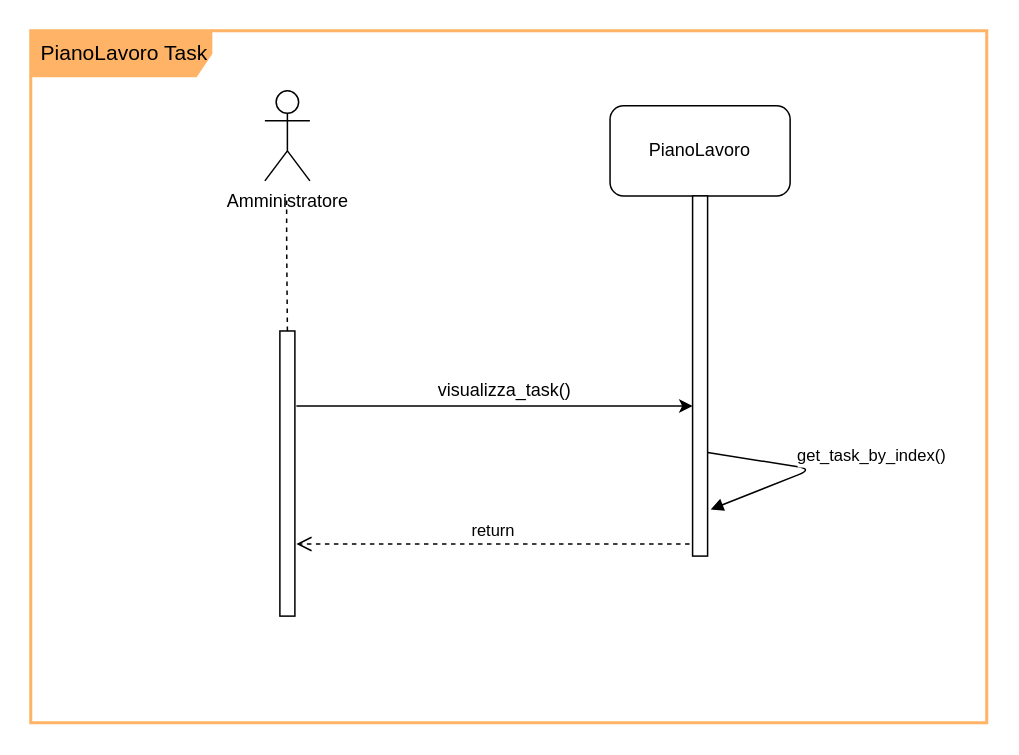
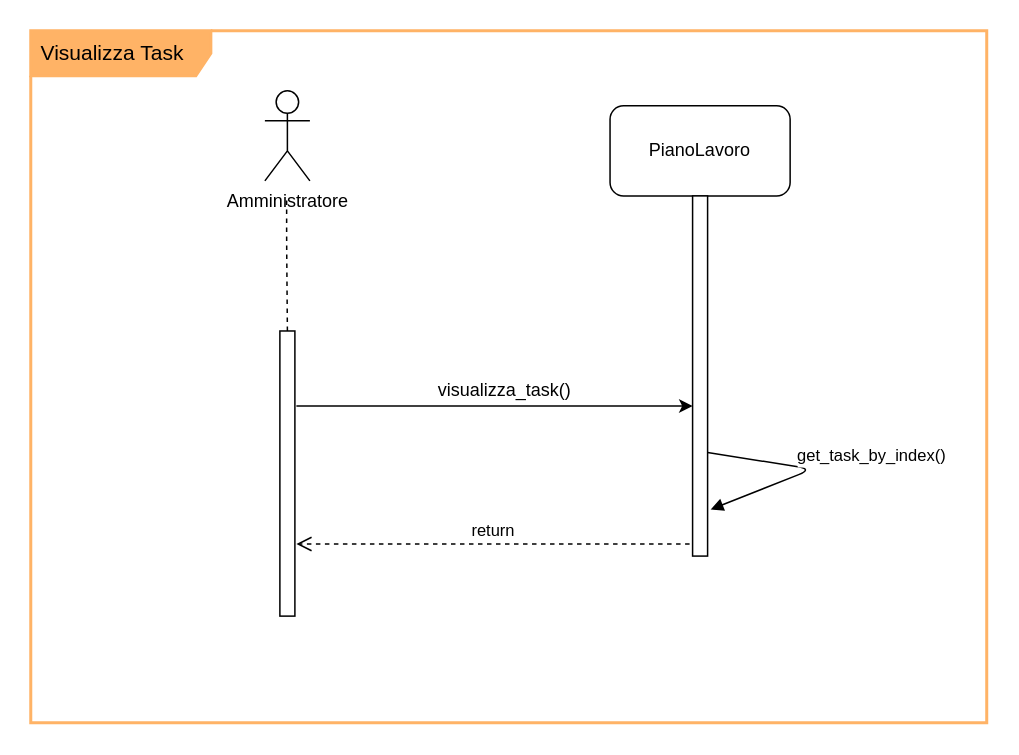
node "PianoLavoro Task": label "PianoLavoro Task" -> "Visualizza Task"
